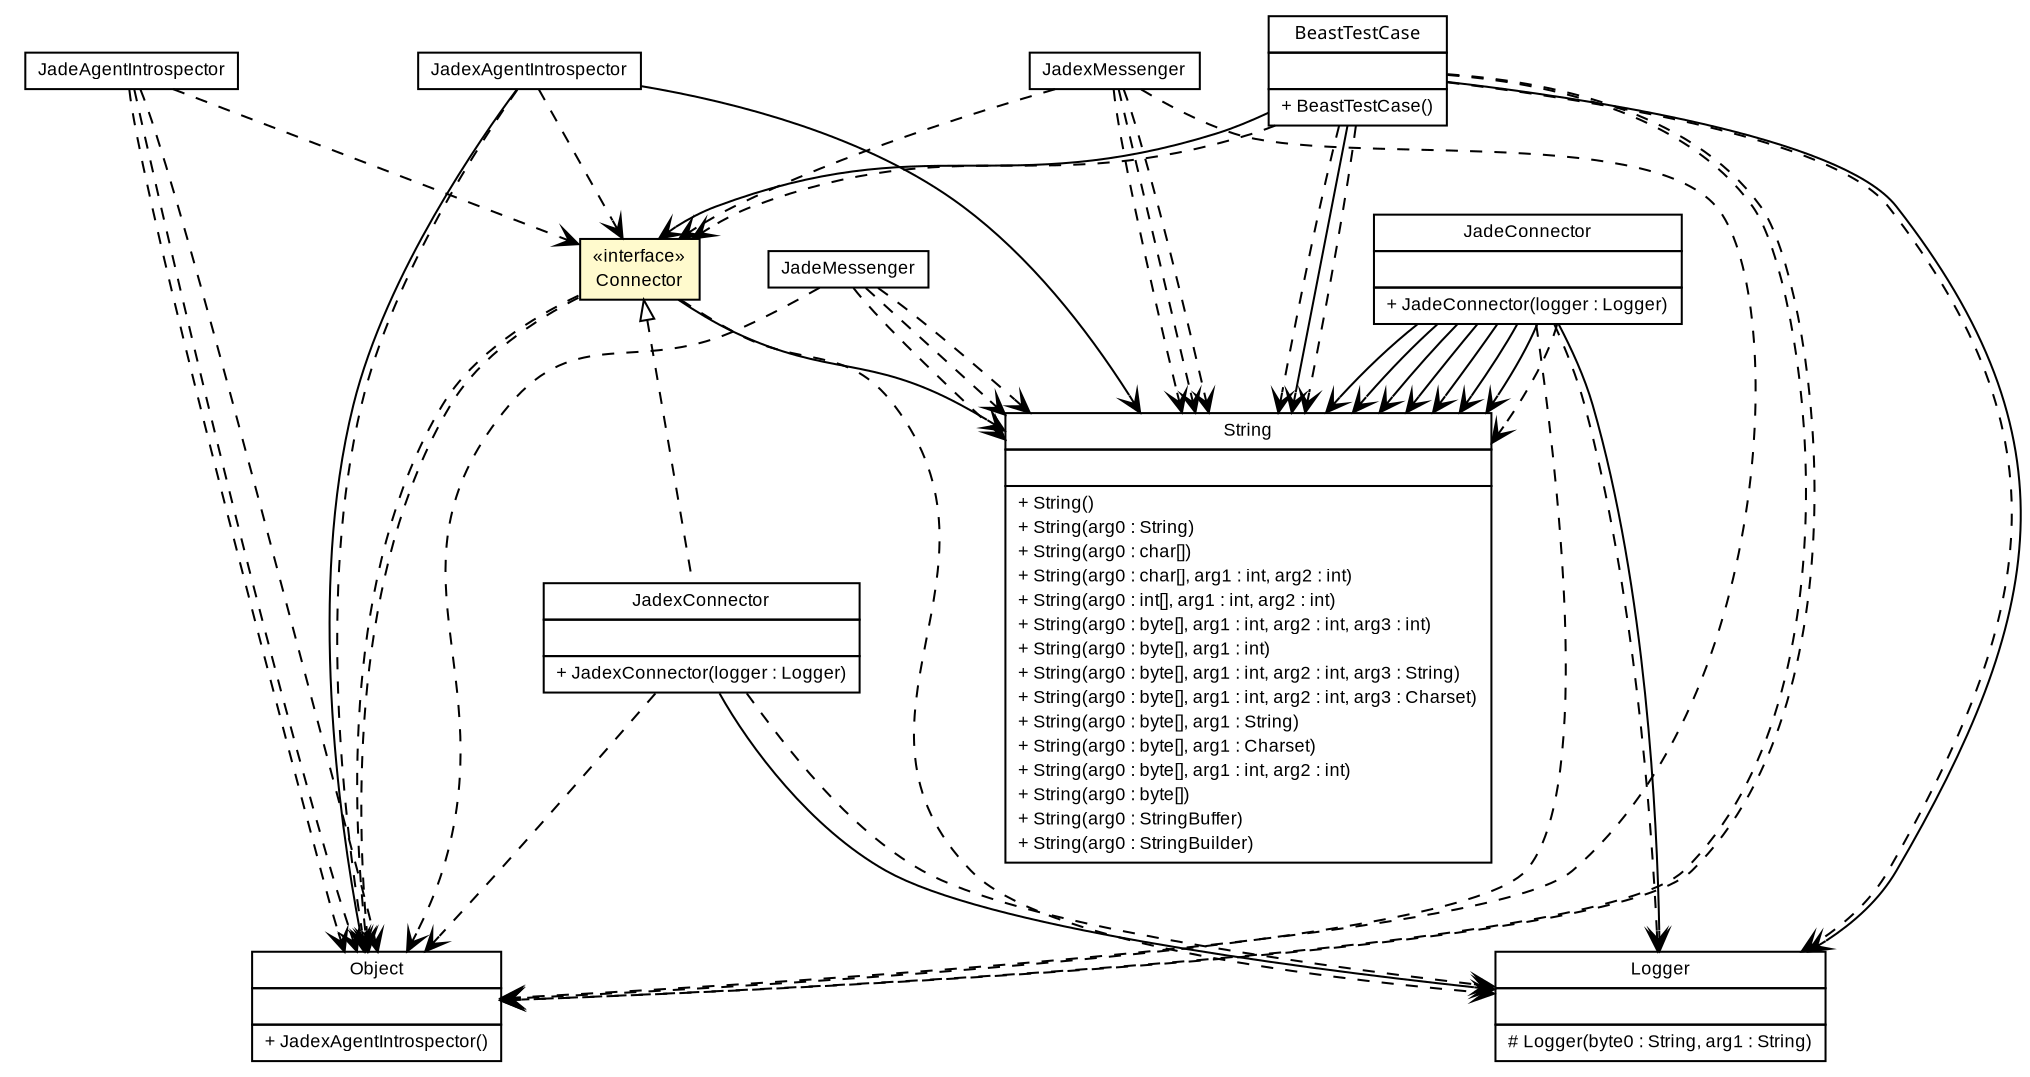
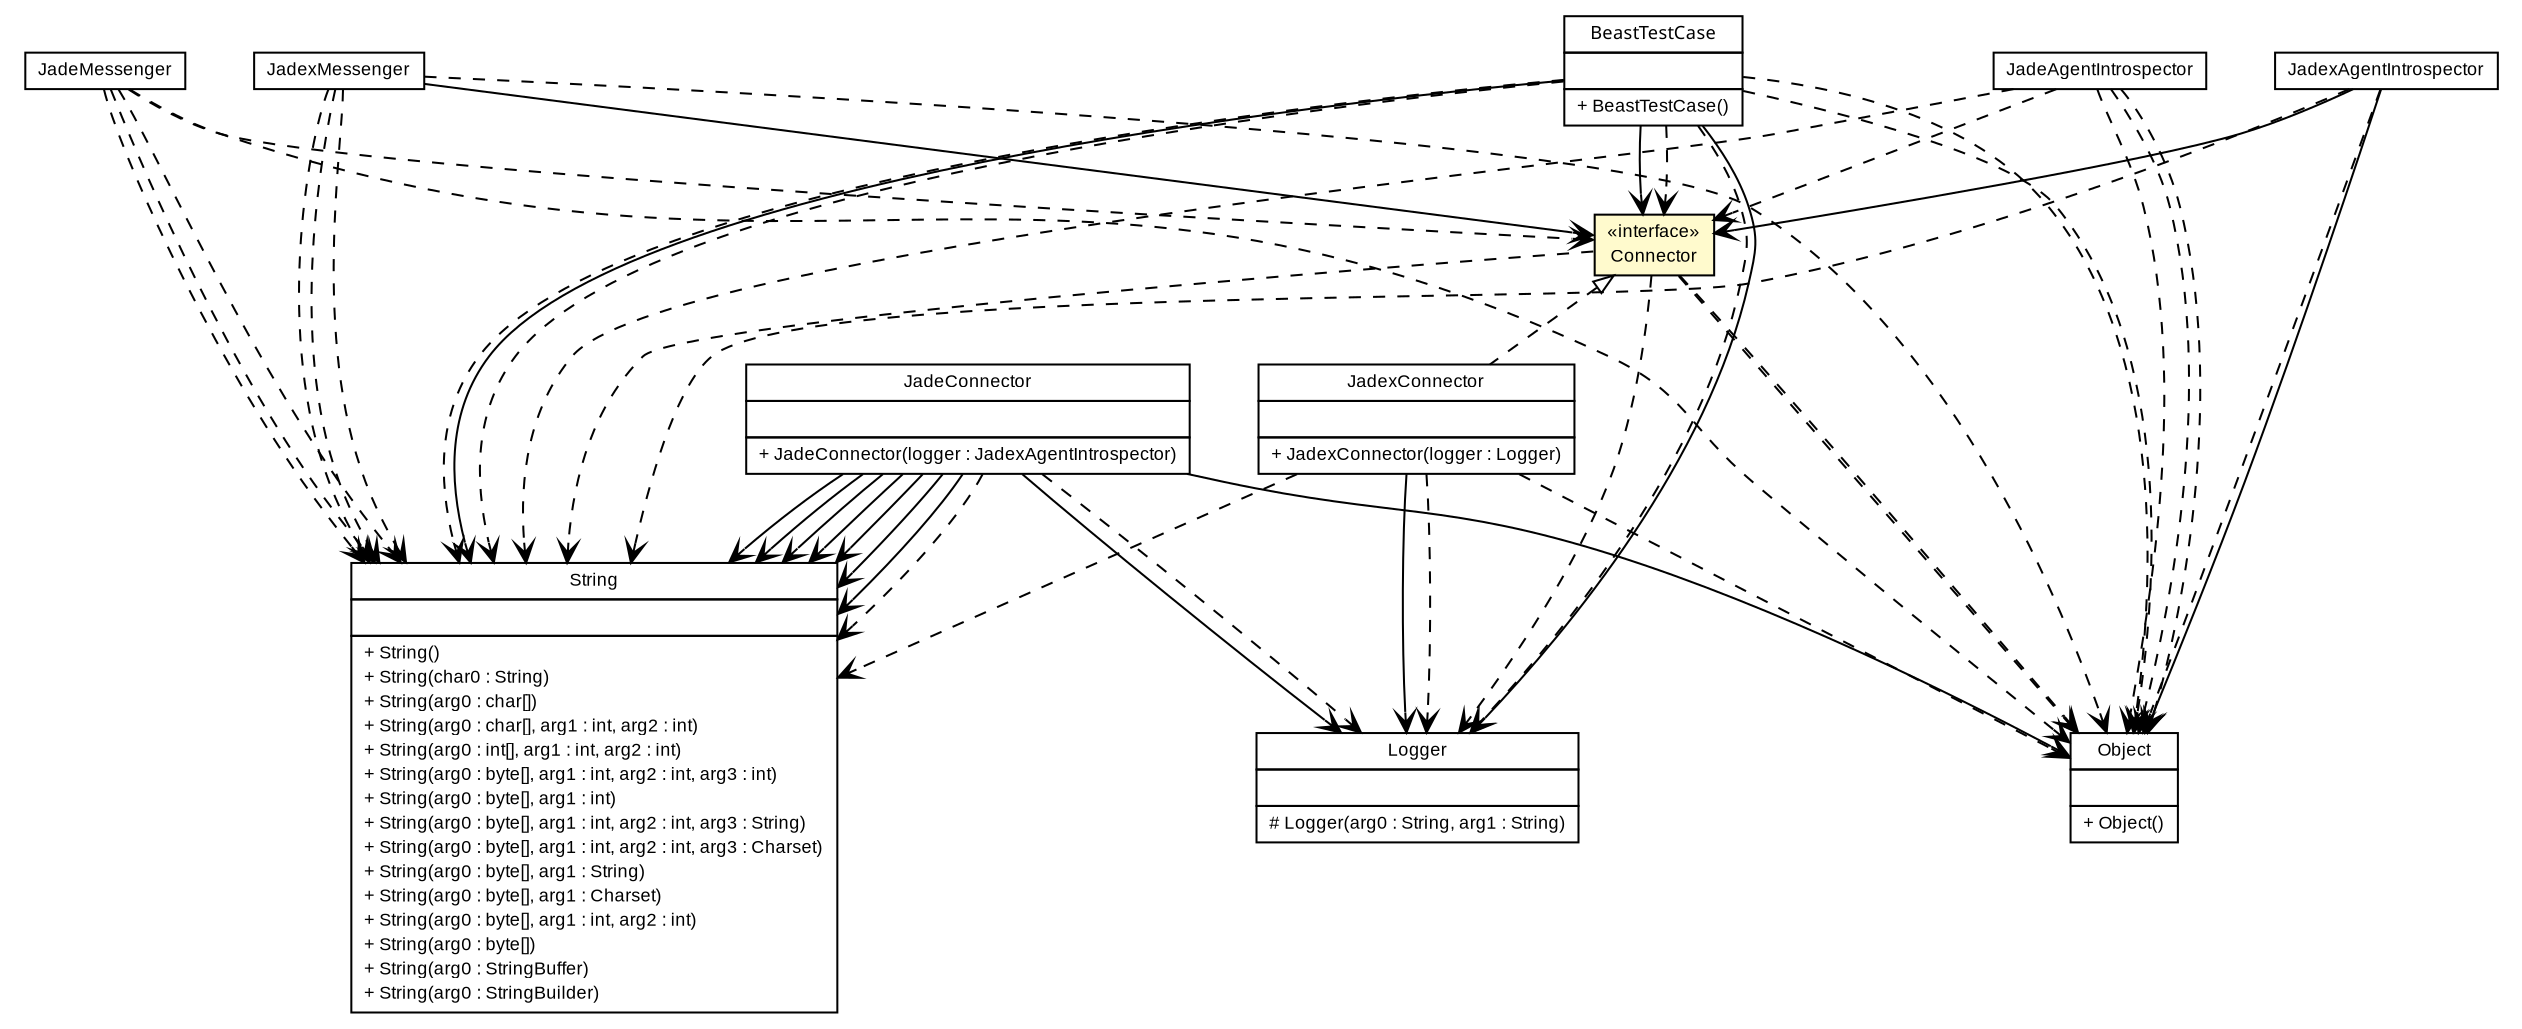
edge "JadexMessenger" -> "Connector": style dashed -> solid
edge "JadexAgentIntrospector" -> "Connector": style dashed -> solid
edge "JadexAgentIntrospector" -> "String": style solid -> dashed
edge "JadeMessenger" -> "Connector": added
edge "JadeAgentIntrospector" -> "String": added
node "JadeConnector": text "+ JadeConnector(logger : Logger)" -> "+ JadeConnector(logger : JadexAgentIntrospector)"
edge "Connector" -> "String": style solid -> dashed
node "String": text "+ String(arg0 : String)" -> "+ String(char0 : String)"
edge "JadexConnector" -> "String": added
edge "JadeConnector" -> "Object": style dashed -> solid
node "Object": text "+ JadexAgentIntrospector()" -> "+ Object()"
node "Logger": text "# Logger(byte0 : String, arg1 : String)" -> "# Logger(arg0 : String, arg1 : String)"
